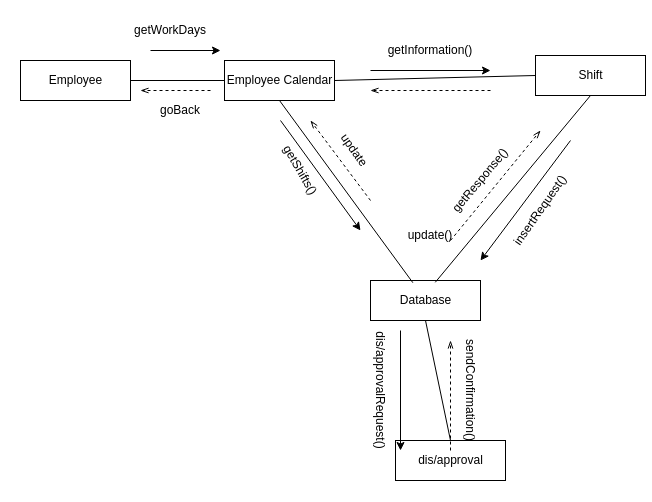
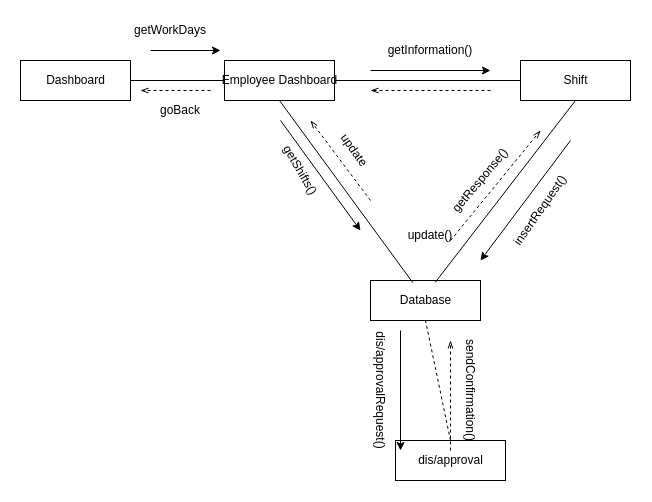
node "Shift": moved (591, 76) -> (576, 81)
node "Employee": label "Employee" -> "Dashboard"
node "Employee Calendar": label "Employee Calendar" -> "Employee Dashboard"
edge "Database" -- "dis/approval": style solid -> dashed
